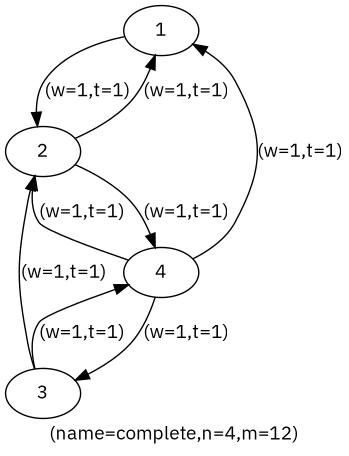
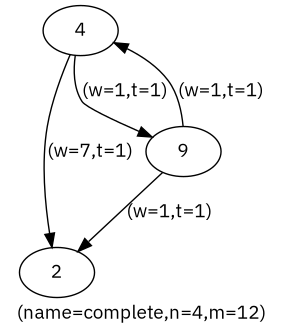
node "1": removed
edge "2" -> "4": removed, label "(w=1,t=1)"
edge "4" -> "2": label "(w=1,t=1)" -> "(w=7,t=1)"
node "3": label "3" -> "9"
